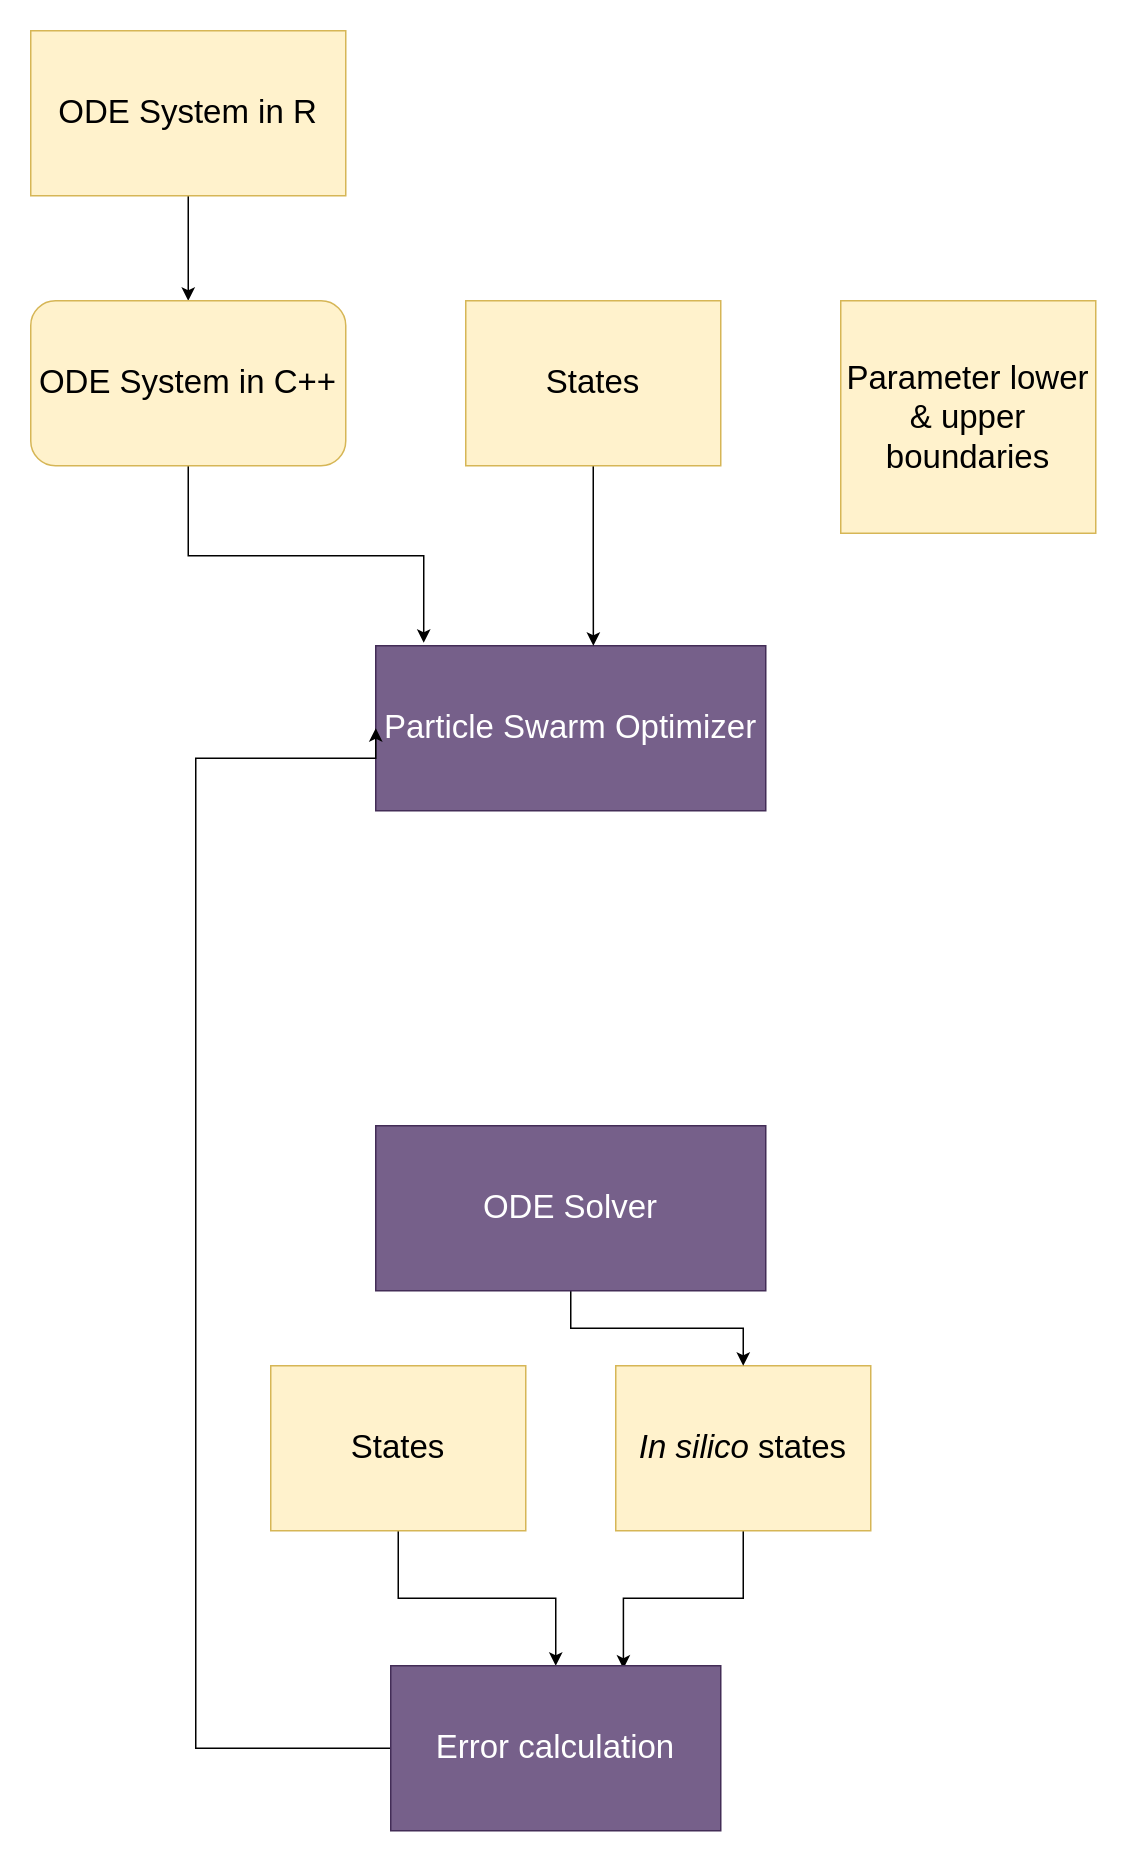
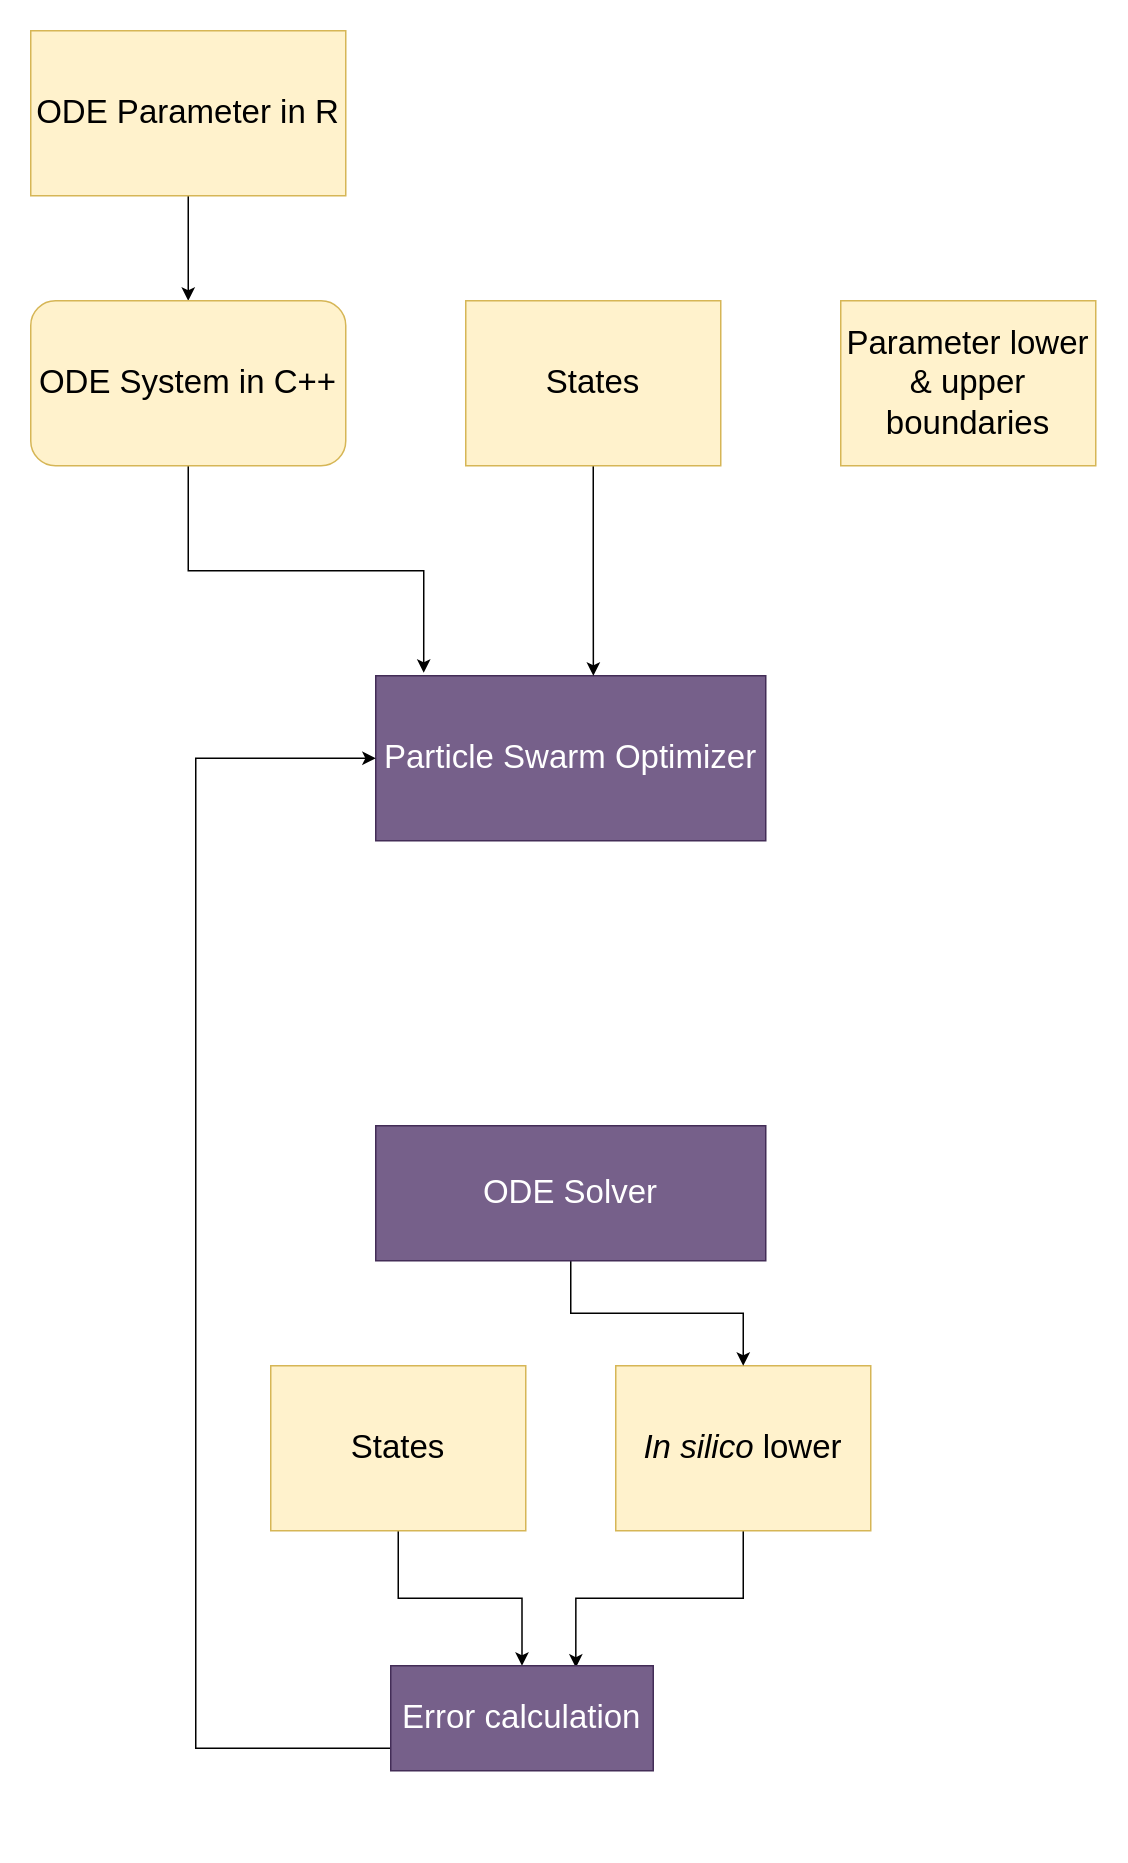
node "ODE System in R": label "ODE System in R" -> "ODE Parameter in R"
node "Parameter lower & upper boundaries": size 255x233 -> 255x165
node "Particle Swarm Optimizer": moved (571, 728) -> (571, 758)
node "ODE Solver": size 390x165 -> 390x135
node "In silico states": label "In silico states" -> "In silico lower"
node "Error calculation": size 330x165 -> 263x105
